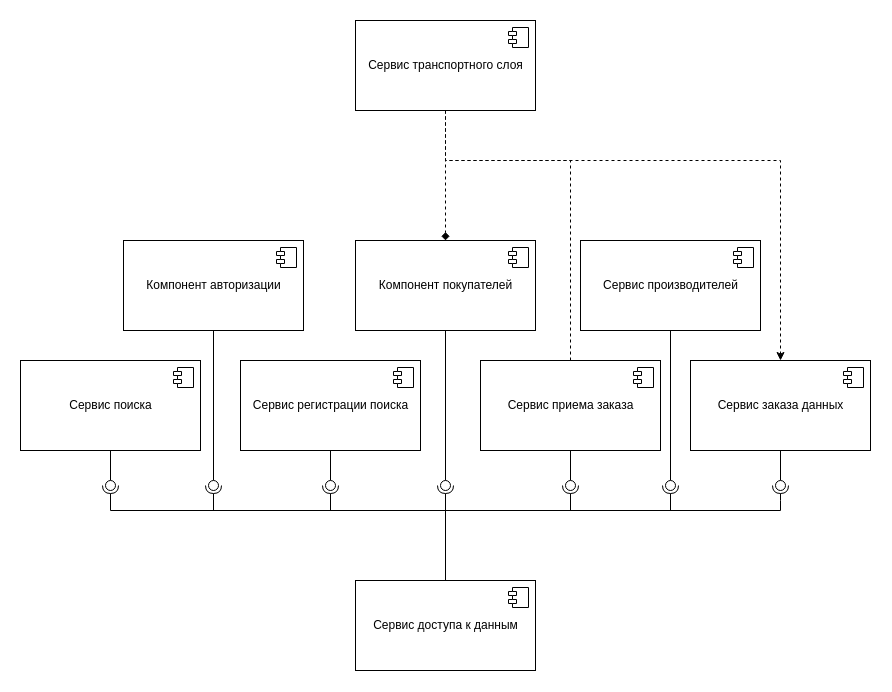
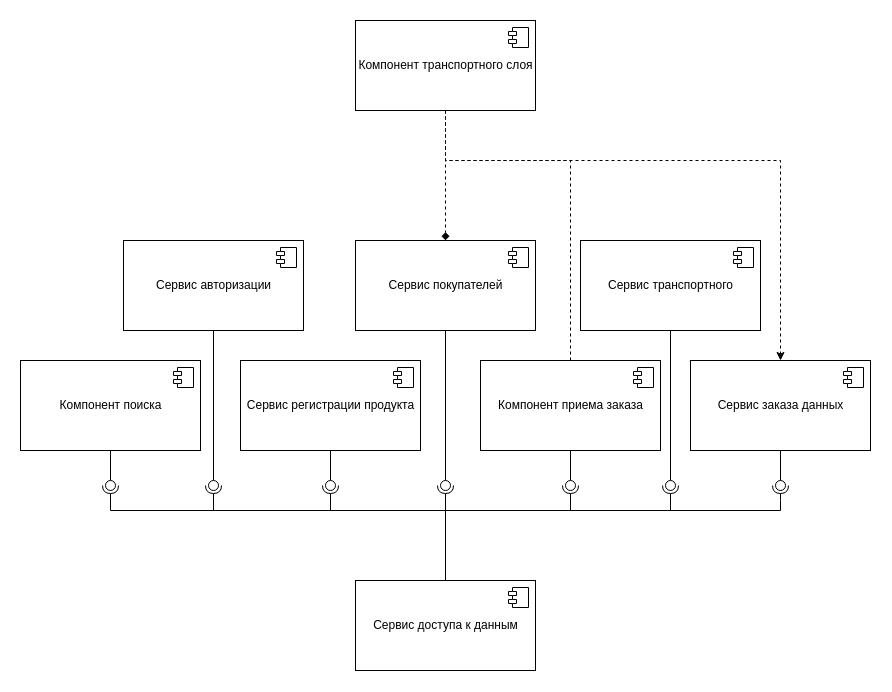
node "Сервис транспортного слоя": label "Сервис транспортного слоя" -> "Компонент транспортного слоя"
node "Компонент авторизации": label "Компонент авторизации" -> "Сервис авторизации"
node "Компонент покупателей": label "Компонент покупателей" -> "Сервис покупателей"
node "Сервис производителей": label "Сервис производителей" -> "Сервис транспортного"
node "Сервис поиска": label "Сервис поиска" -> "Компонент поиска"
node "Сервис регистрации поиска": label "Сервис регистрации поиска" -> "Сервис регистрации продукта"
node "Сервис приема заказа": label "Сервис приема заказа" -> "Компонент приема заказа"
